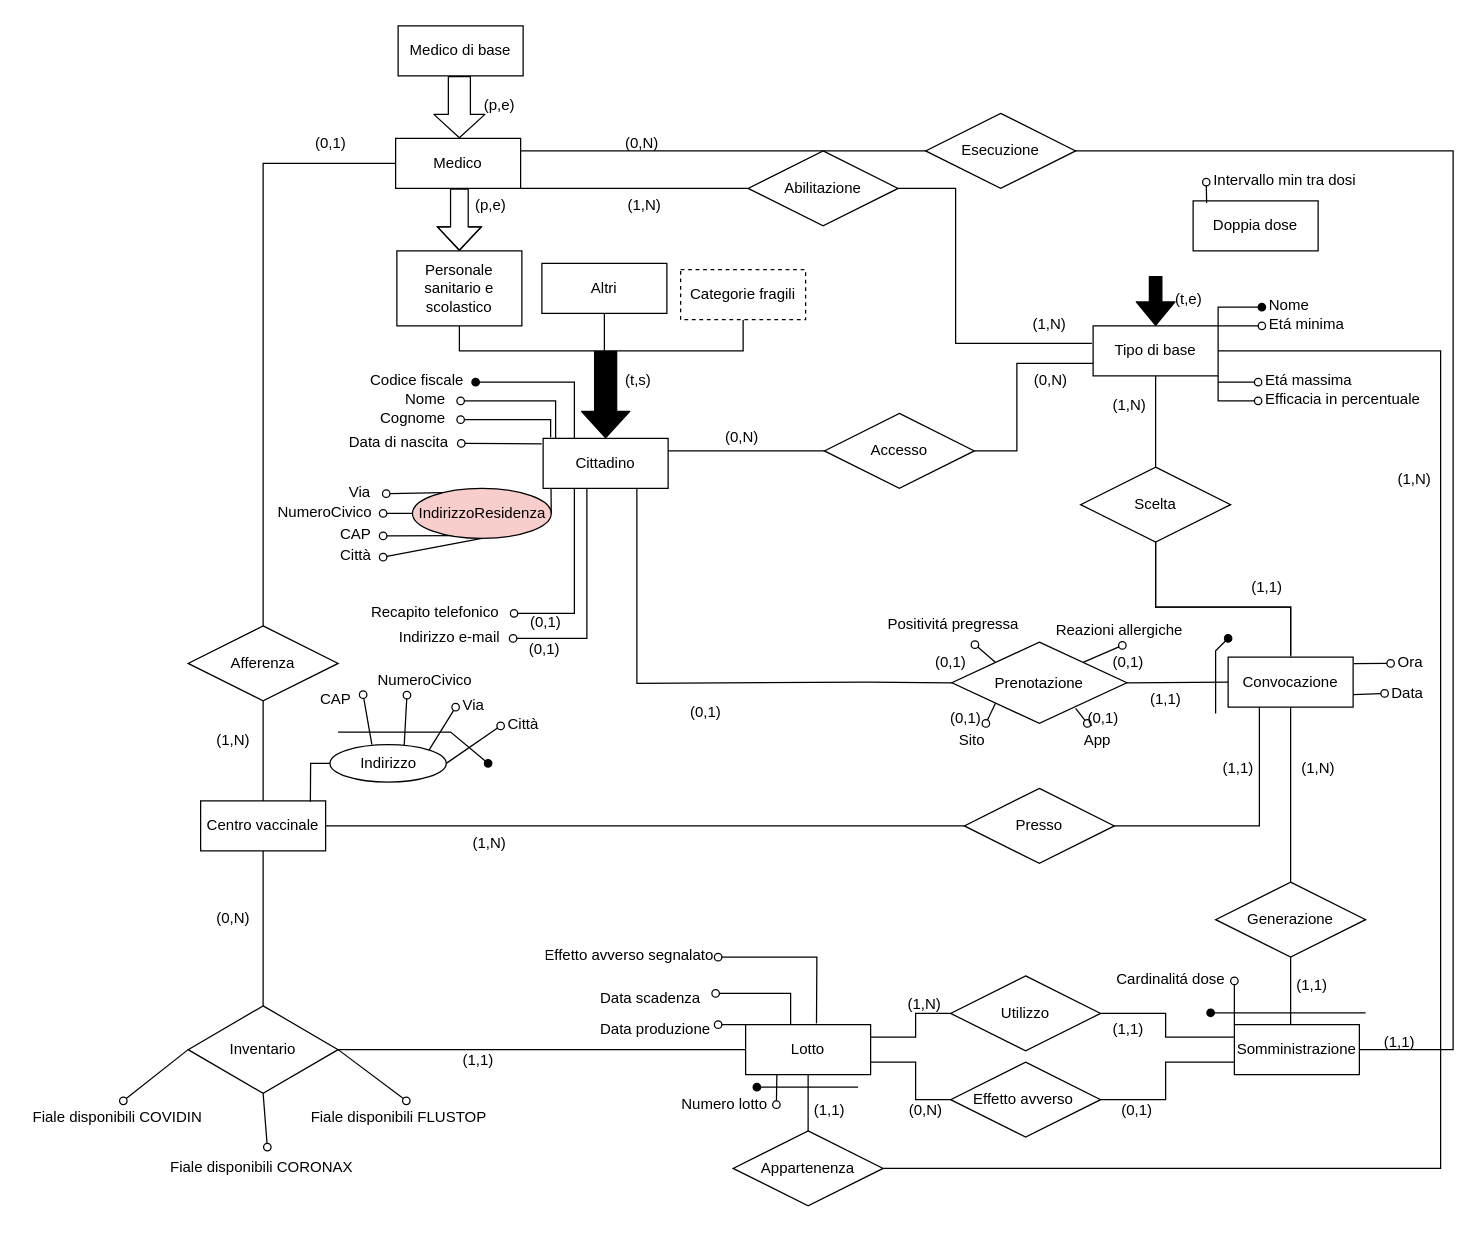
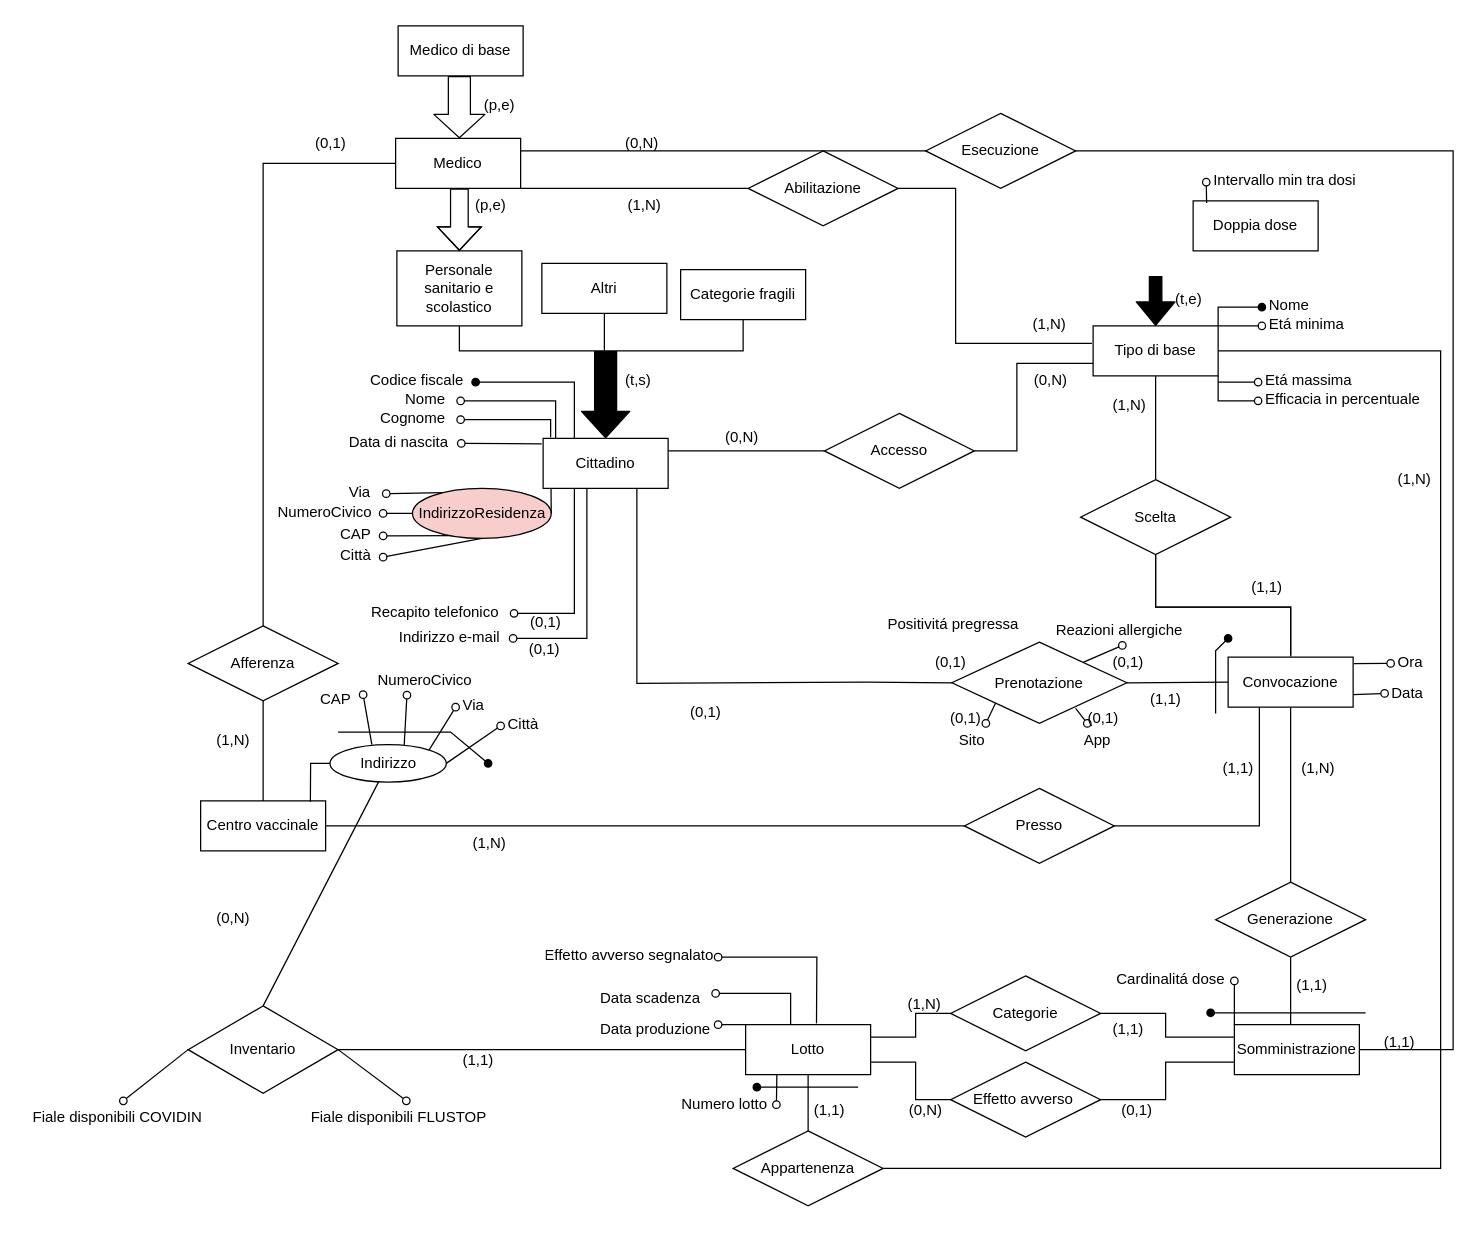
node "Categorie fragili": style dashed -> solid
node "Scelta": moved (1156, 504) -> (1156, 517)
edge "Prenotazione" -> "Positivitá pregressa": removed
edge "Centro vaccinale" -- "Inventario": now "Indirizzo" -- "Inventario"
node "Utilizzo": label "Utilizzo" -> "Categorie"
edge "Inventario" -> "Fiale disponibili CORONAX": removed
node "Fiale disponibili CORONAX": removed
